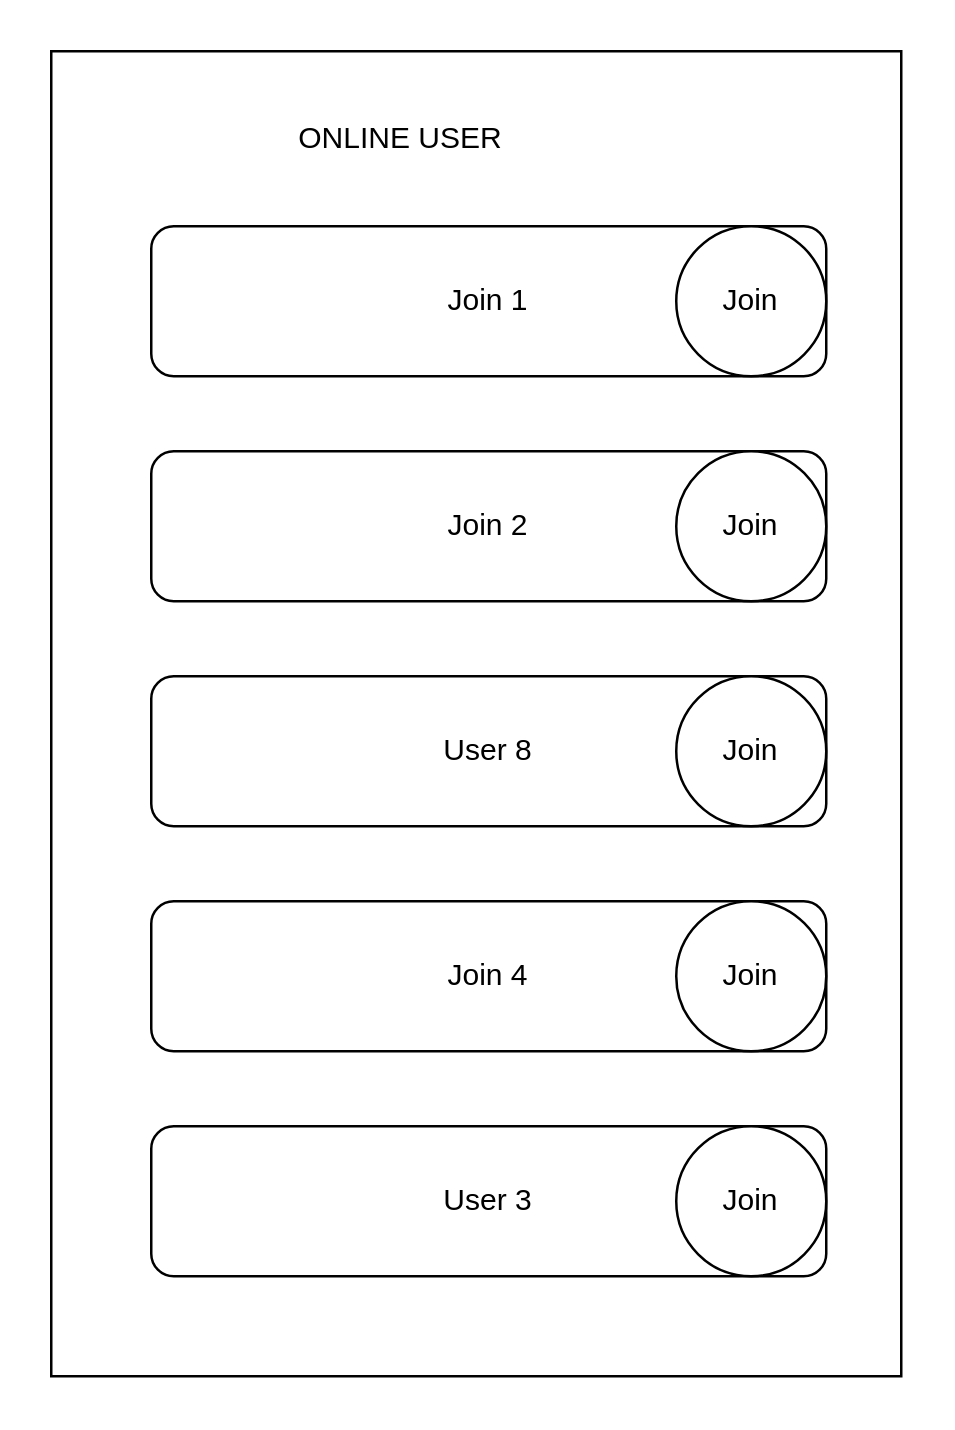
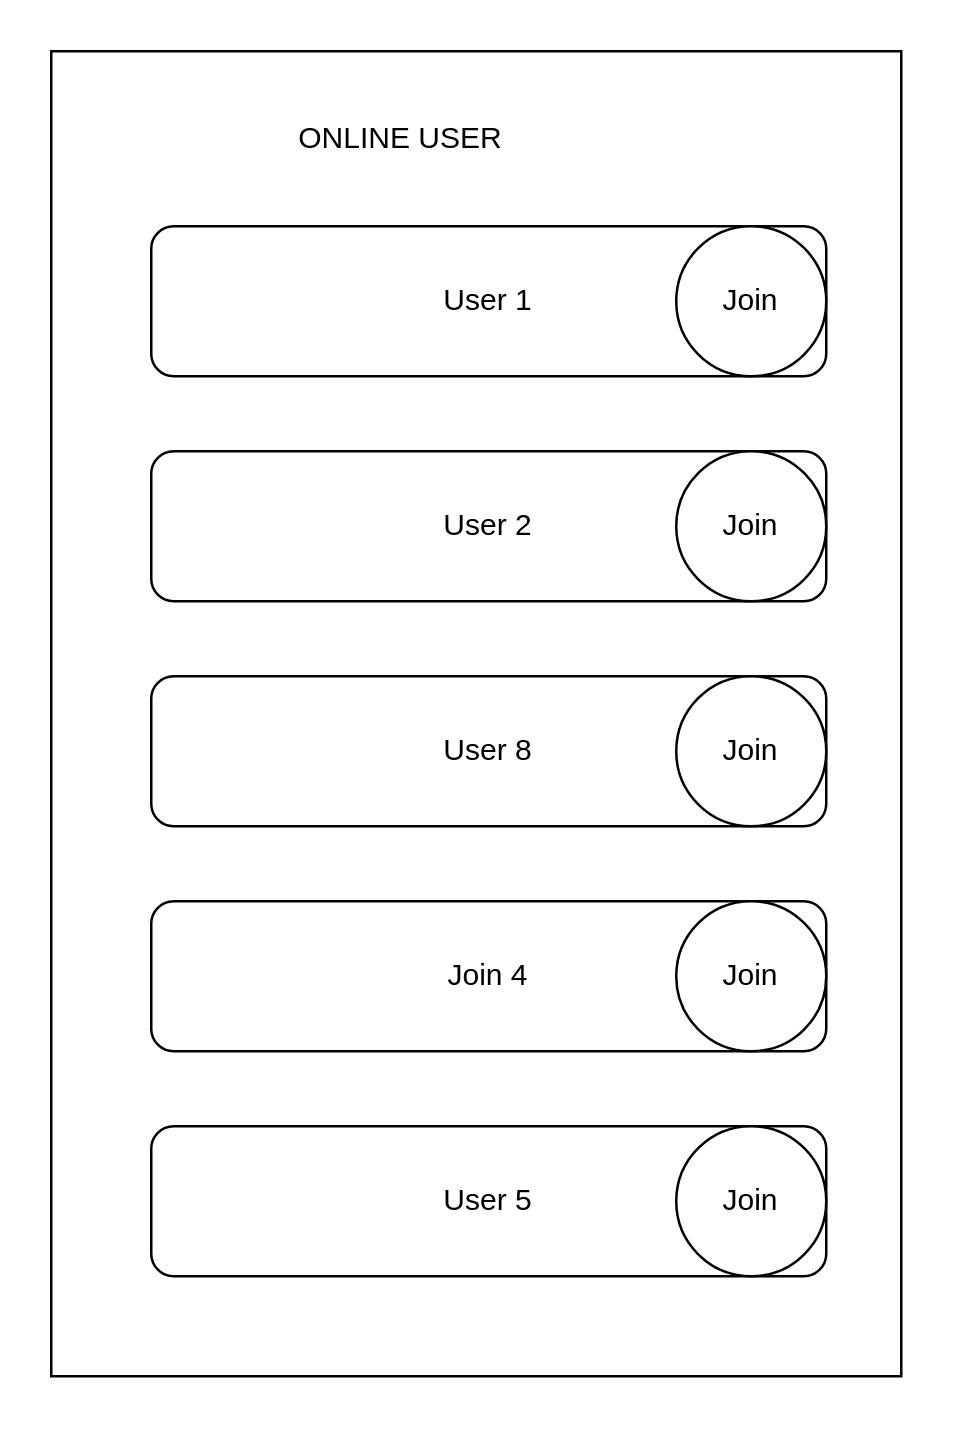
node "Join 1": label "Join 1" -> "User 1"
node "Join 2": label "Join 2" -> "User 2"
node "User 3": label "User 3" -> "User 5"
